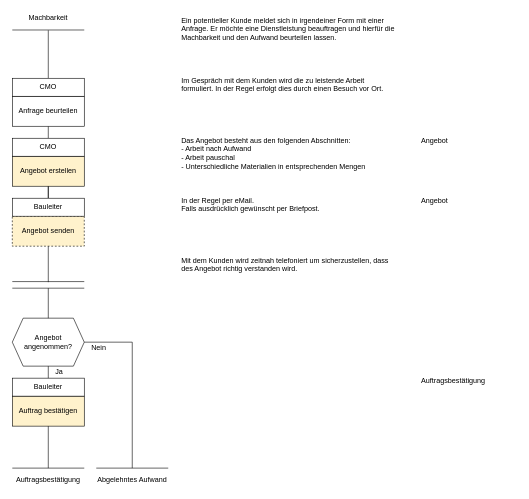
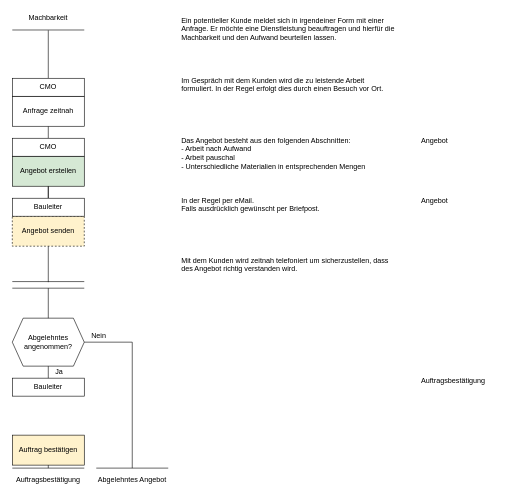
node "Anfrage beurteilen": label "Anfrage beurteilen" -> "Anfrage zeitnah"
node "Angebot erstellen": fillcolor #fff2cc -> #d5e8d4
node "Angebot angenommen?": label "Angebot angenommen?" -> "Abgelehntes angenommen?"
node "Nein": moved (111, 348) -> (111, 336)
node "Auftrag bestätigen": moved (48, 411) -> (48, 450)
node "Abgelehntes Aufwand": label "Abgelehntes Aufwand" -> "Abgelehntes Angebot"
